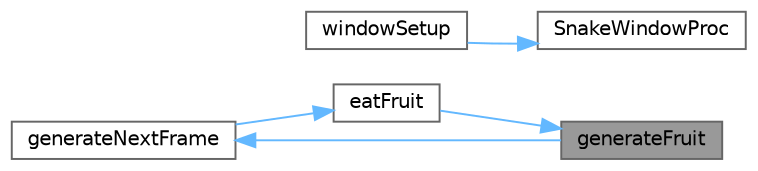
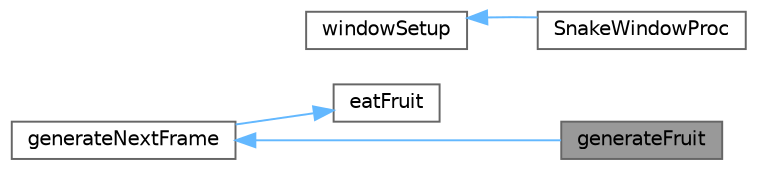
edge "windowSetup" -> "SnakeWindowProc": reversed
edge "eatFruit" -> "generateFruit": removed
